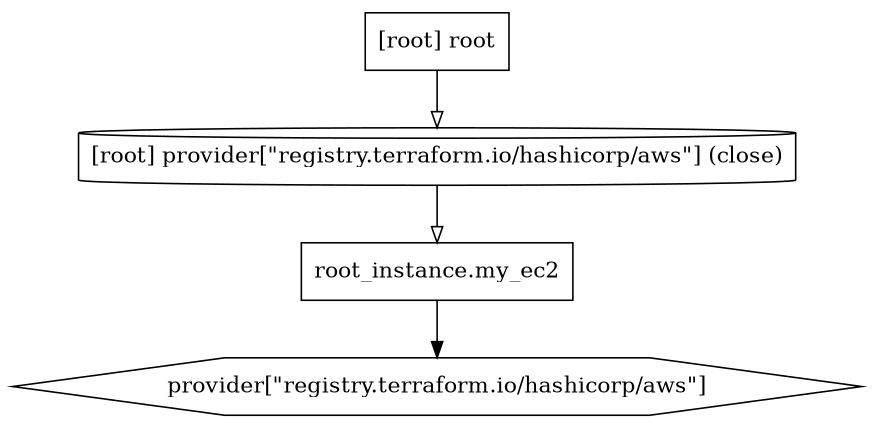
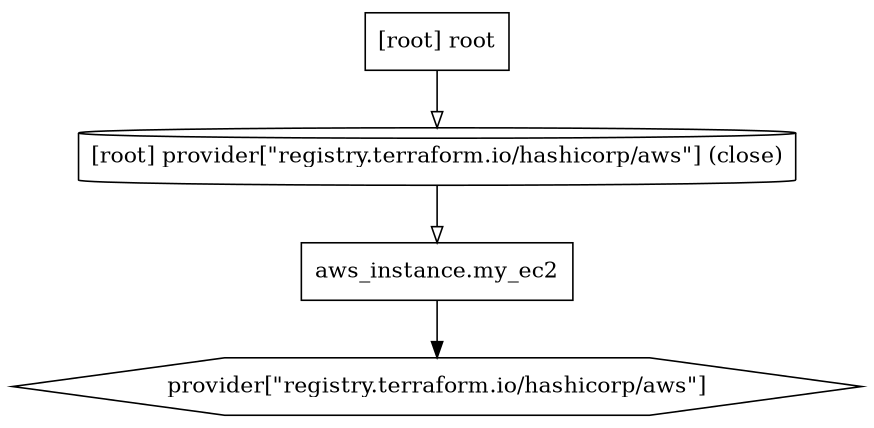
node "root_instance.my_ec2": label "root_instance.my_ec2" -> "aws_instance.my_ec2"
